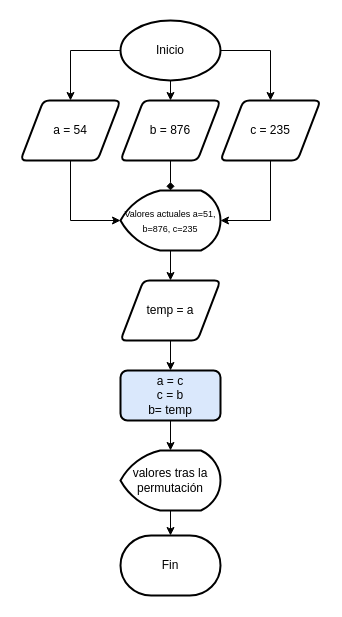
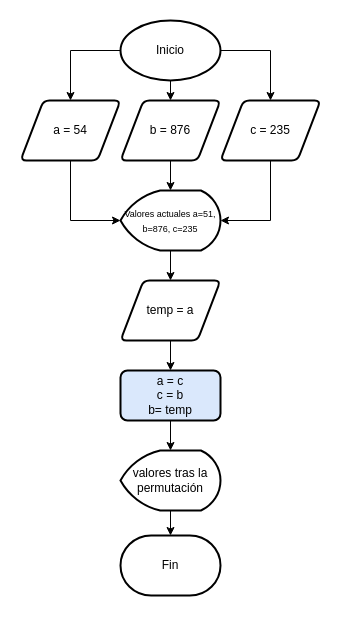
edge "b = 876" -> "Valores actuales a=51, b=876, c=235": arrowhead diamond -> classic
